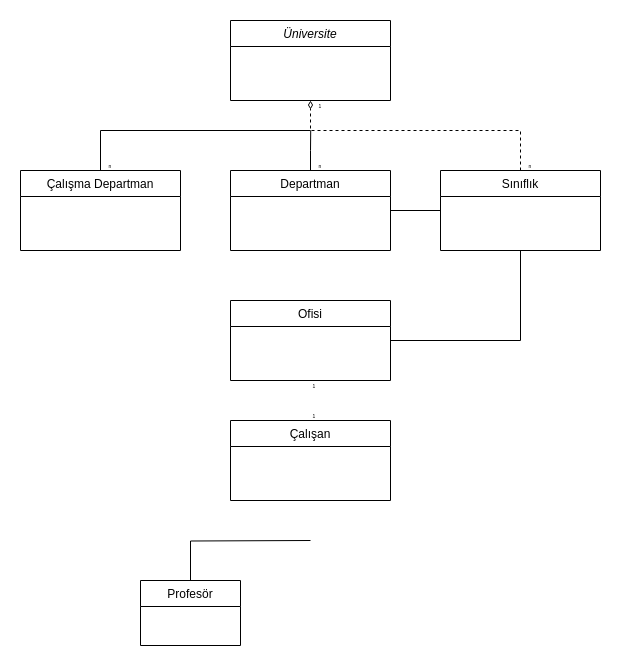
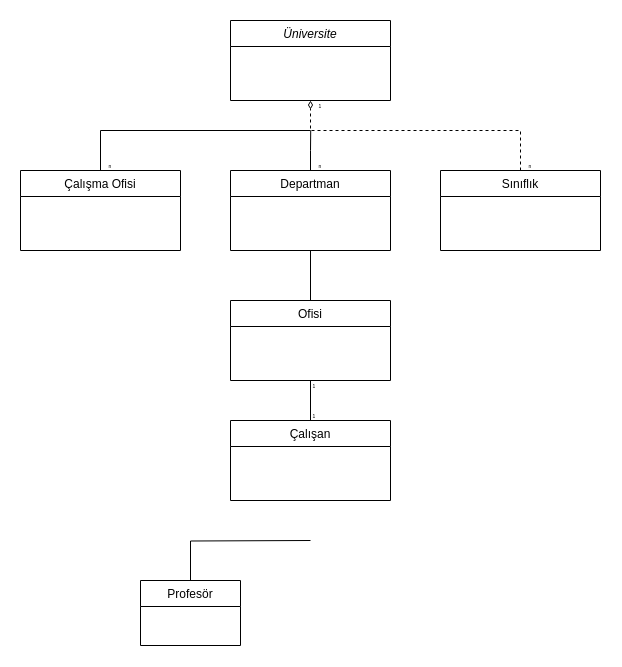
node "Çalışma Departman": label "Çalışma Departman" -> "Çalışma Ofisi"
edge "Departman" -- "Sınıflık": now "Departman" -- "Ofisi"
edge "Sınıflık" -- "Ofisi": now "Çalışan" -- "Ofisi"
